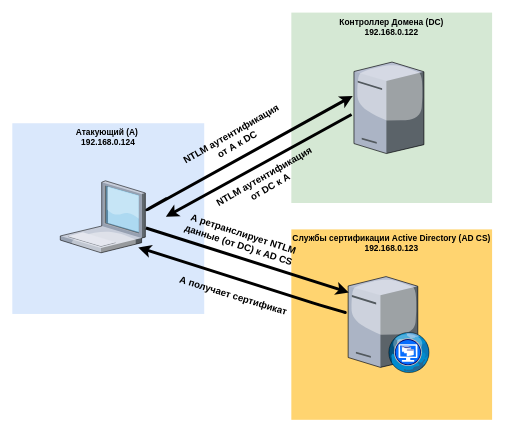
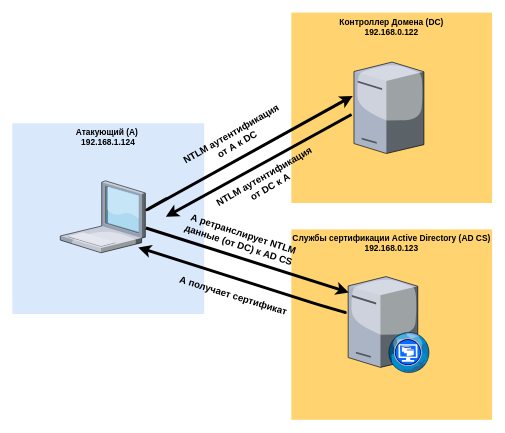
node "Контроллер Домена (DC) 192.168.0.122": fillcolor #d5e8d4 -> #ffd470
node "Атакующий (А) 192.168.0.124": label "Атакующий (А) 192.168.0.124" -> "Атакующий (А) 192.168.1.124"
